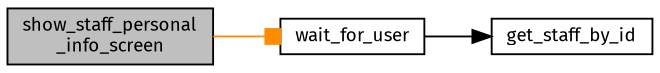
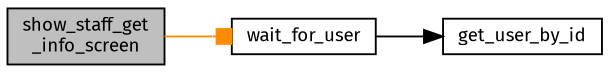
node "show_staff_personal _info_screen": label "show_staff_personal _info_screen" -> "show_staff_get _info_screen"
node "get_staff_by_id": label "get_staff_by_id" -> "get_user_by_id"
